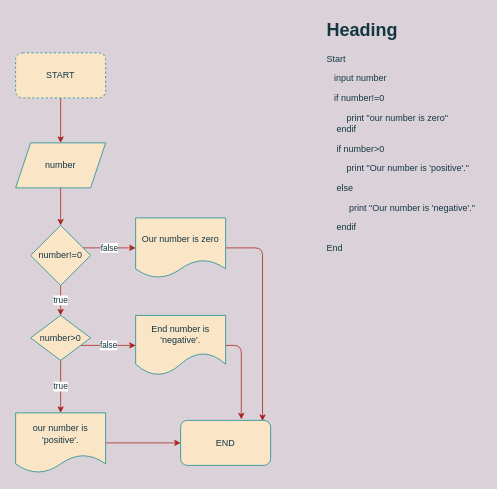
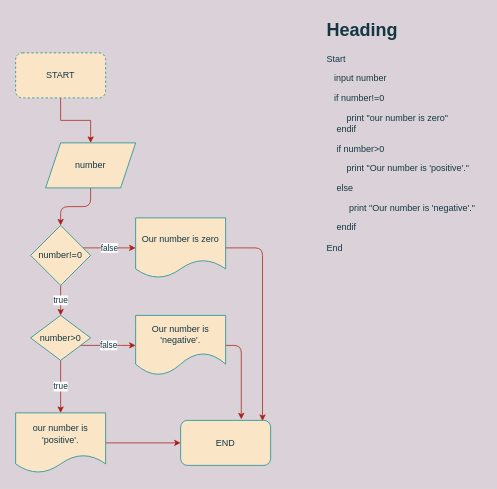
node "number": moved (60, 165) -> (90, 165)
node "End number is 'negative'.": label "End number is 'negative'." -> "Our number is 'negative'."
